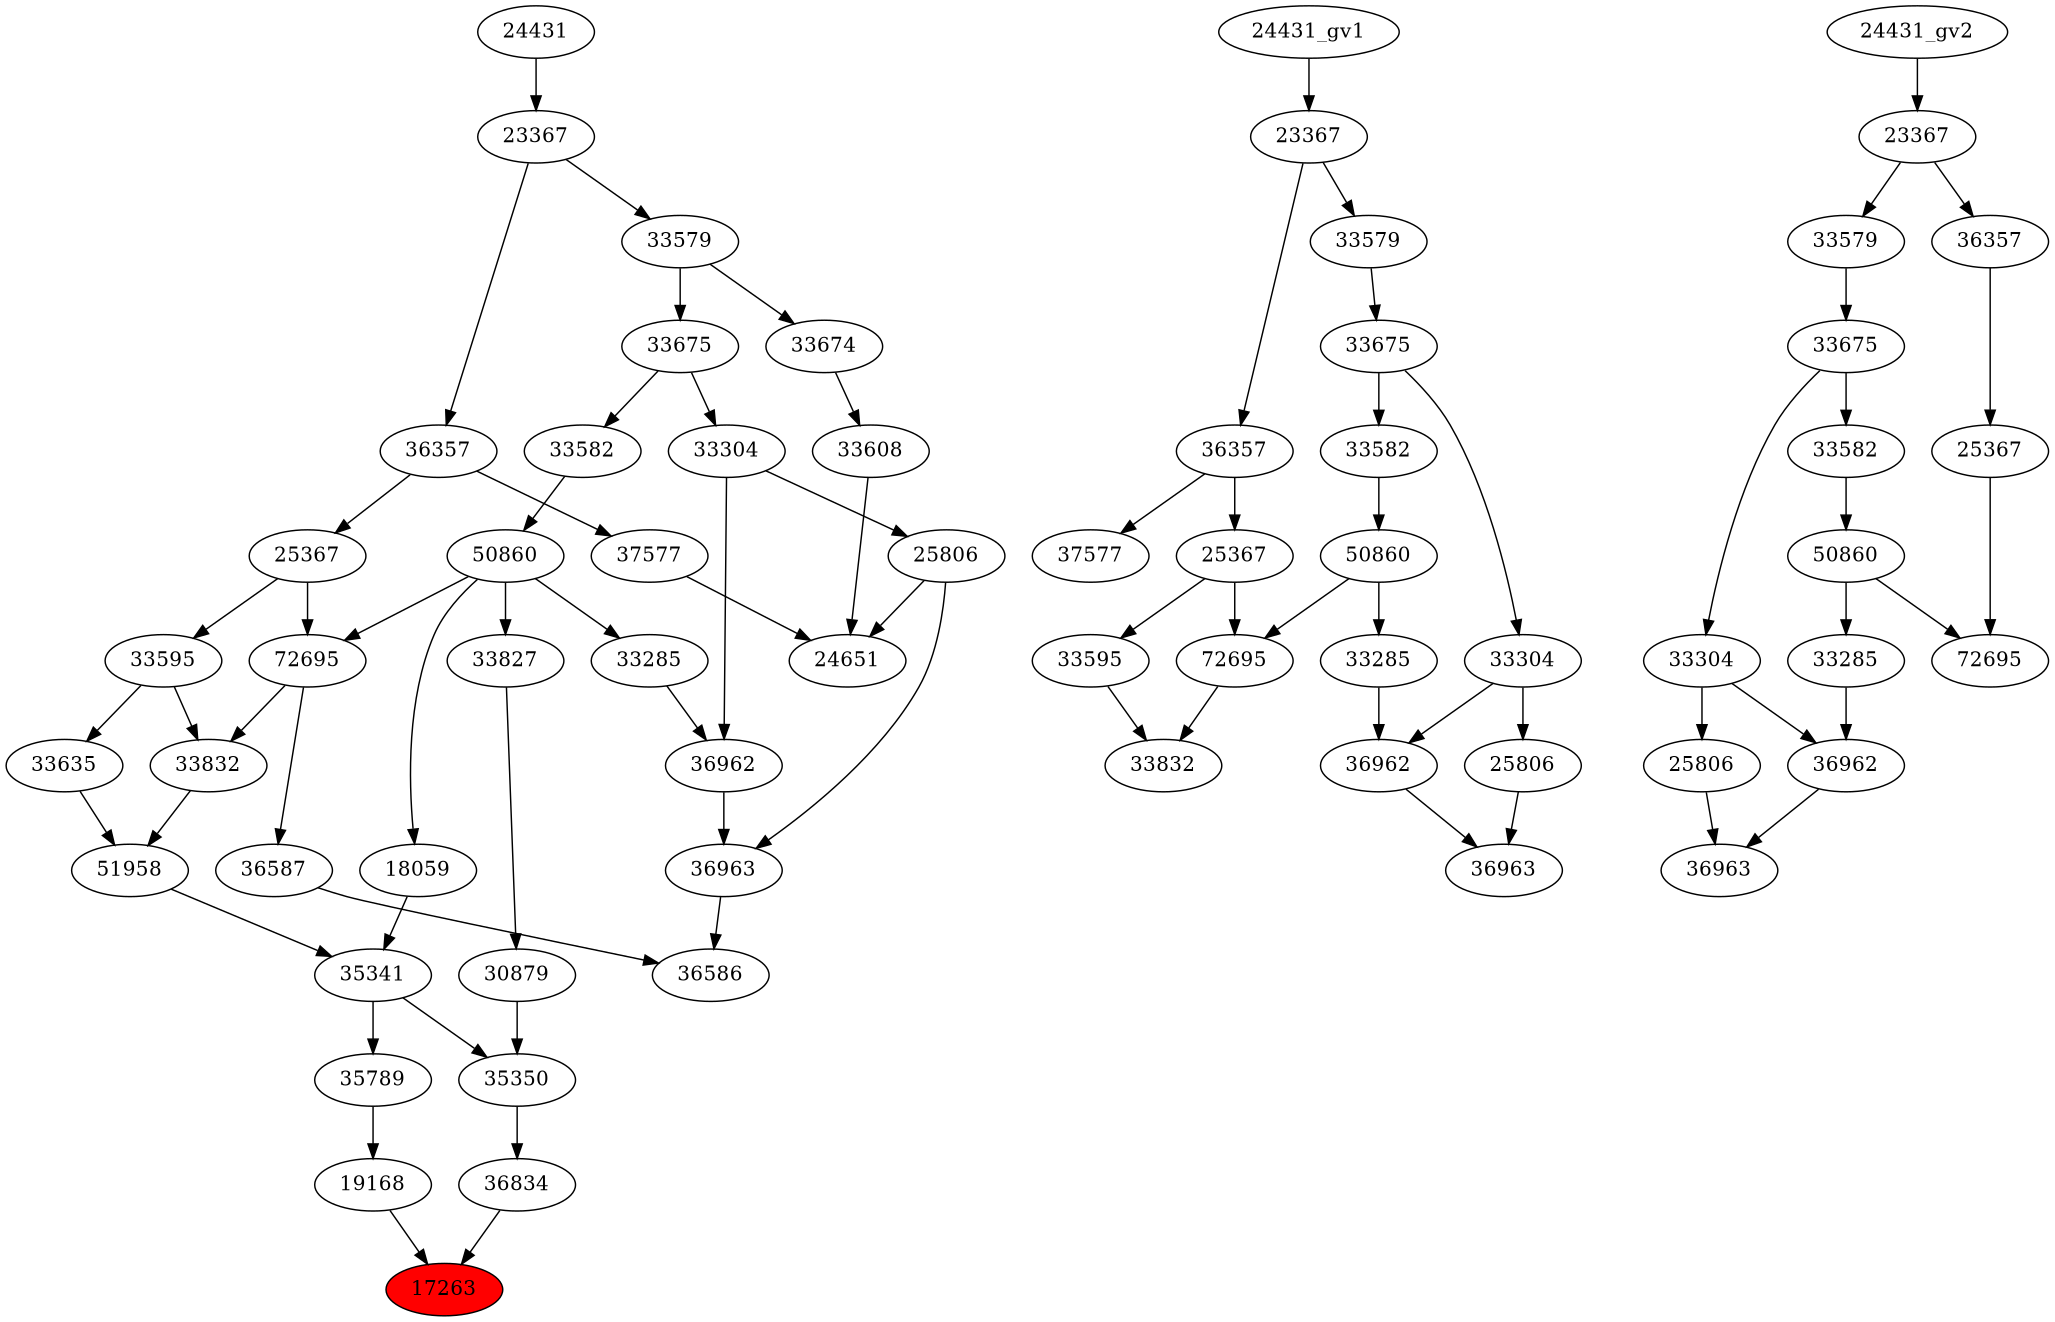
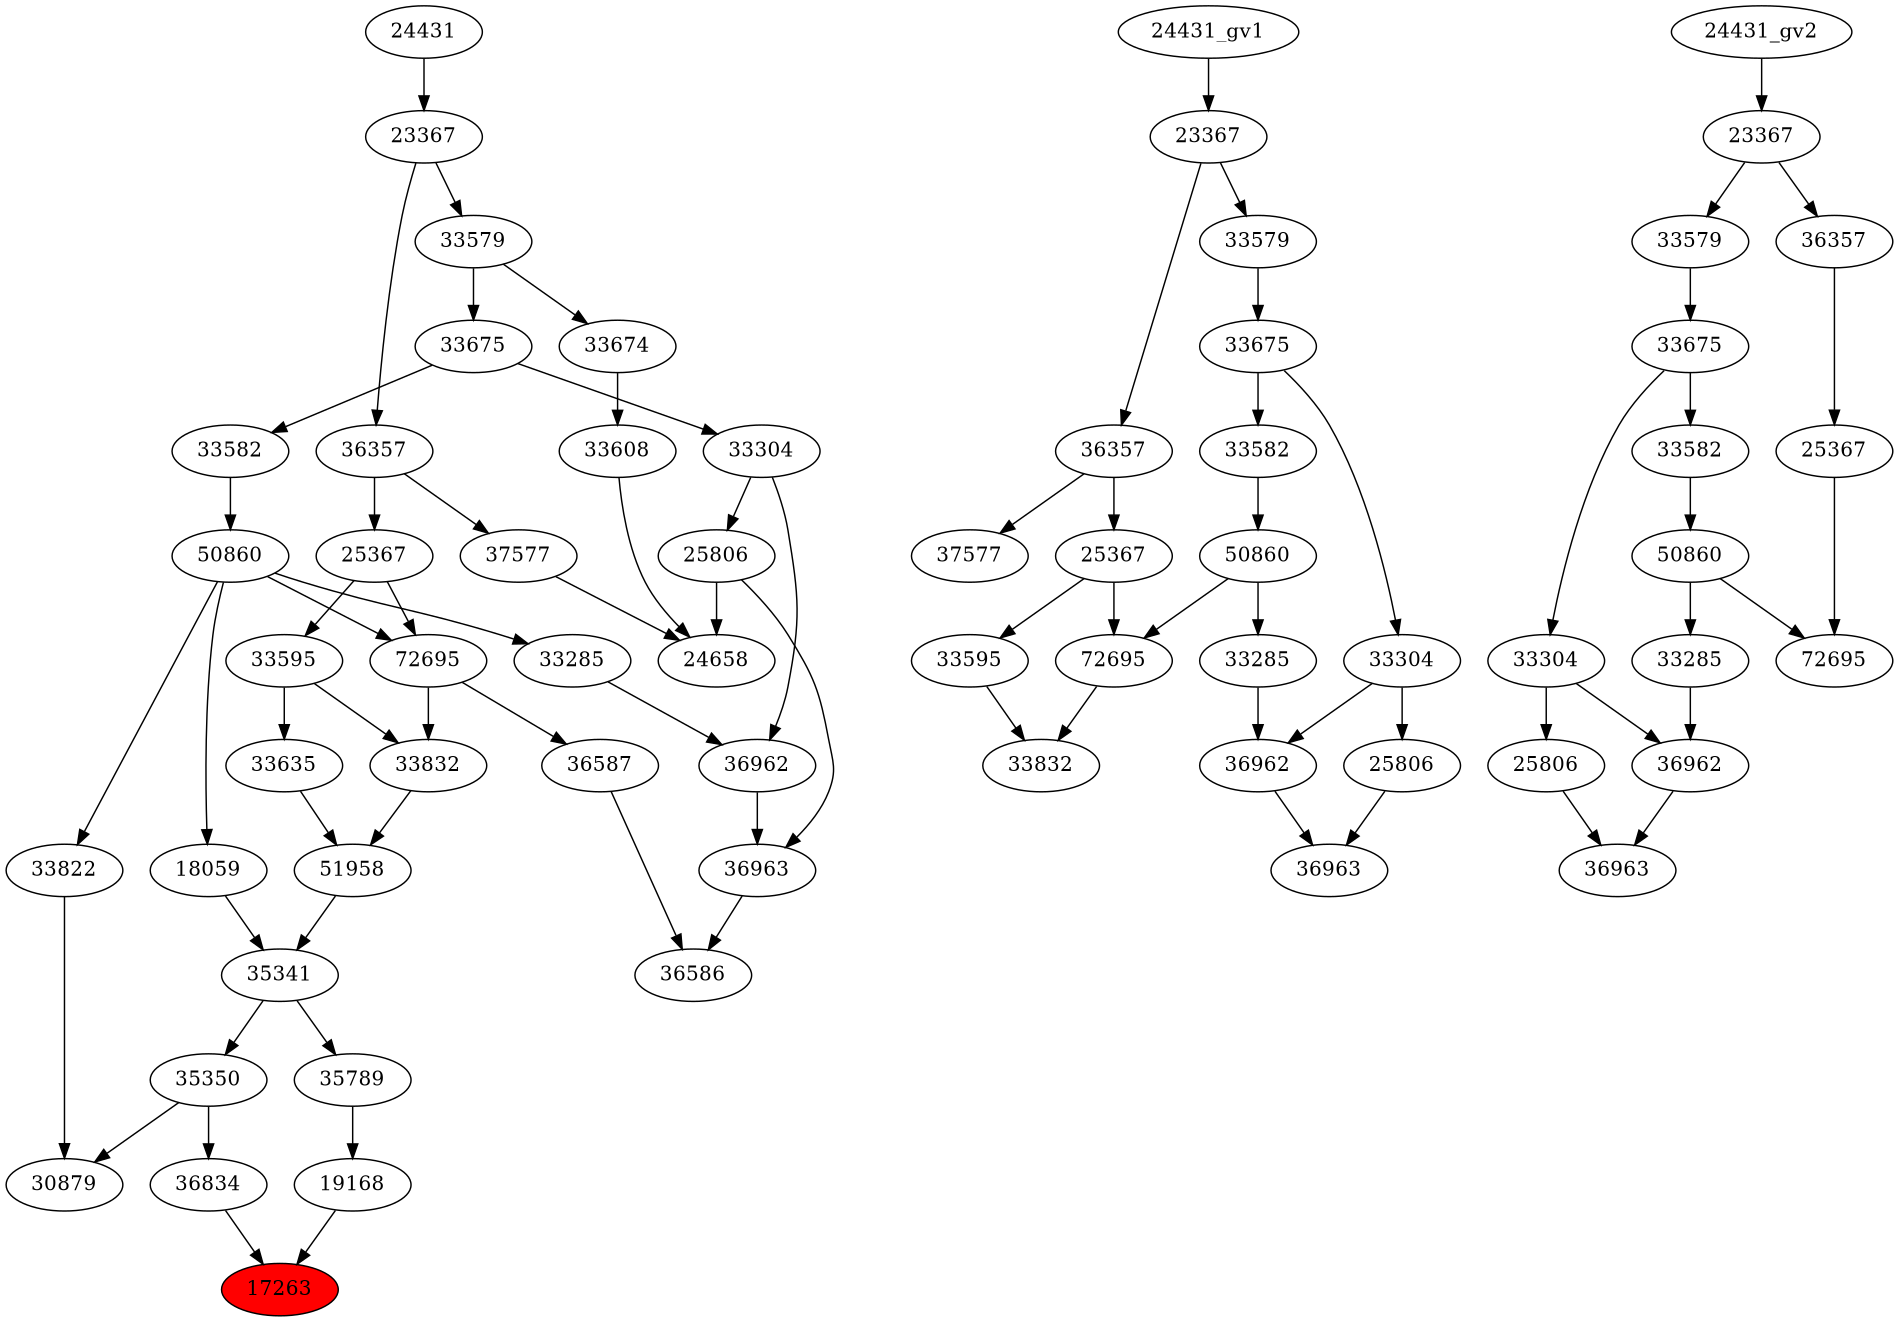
node "33827": label "33827" -> "33822"
node "24651": label "24651" -> "24658"
edge "30879" -> "35350": reversed
